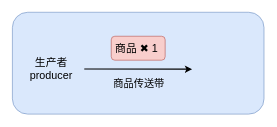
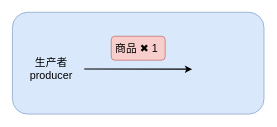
node "商品传送带": removed
